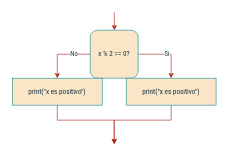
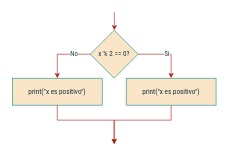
node "x % 2 == 0?": shape rounded rectangle -> diamond
